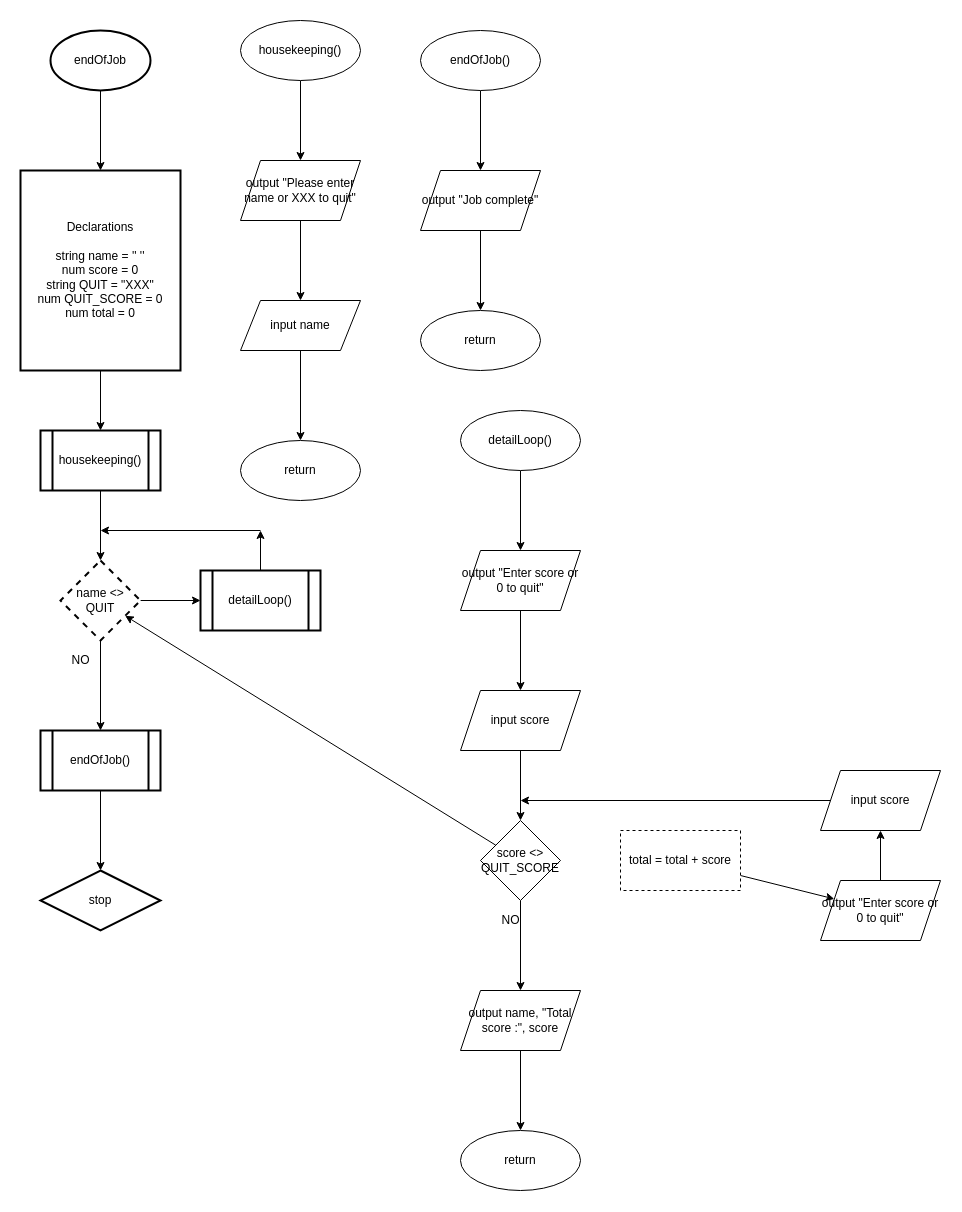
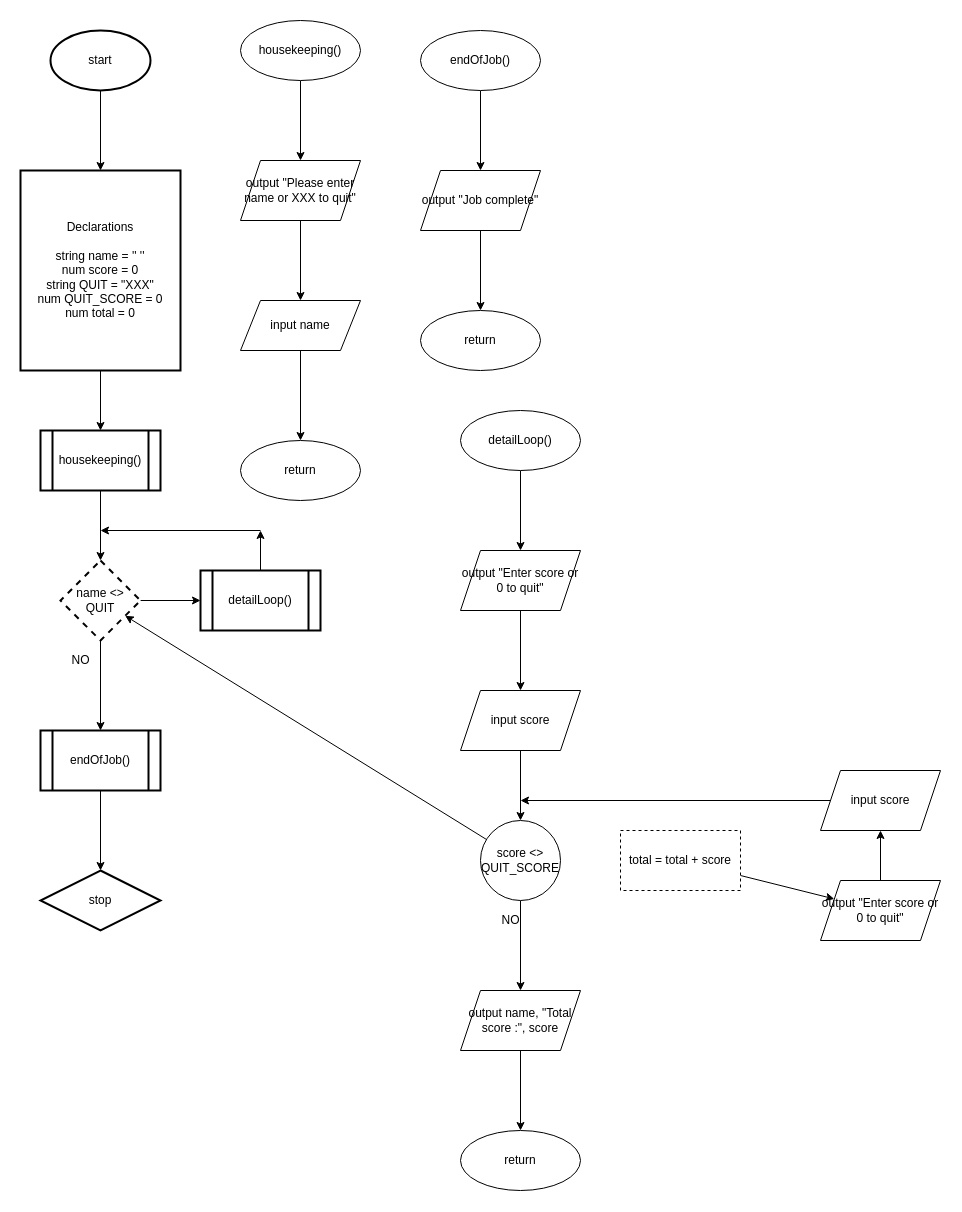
node "endOfJob": label "endOfJob" -> "start"
node "score <> QUIT_SCORE": shape diamond -> ellipse
